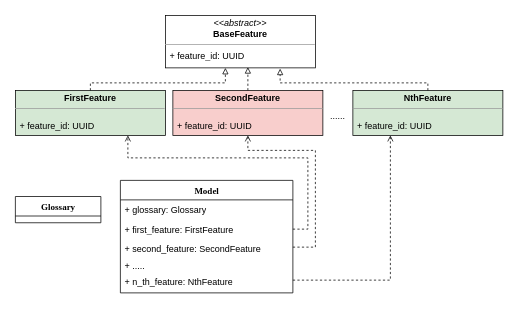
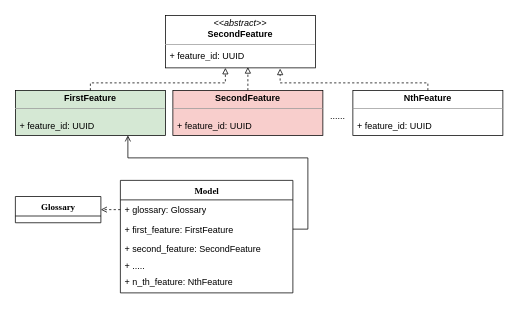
node "<<abstract>> BaseFeature": label "<<abstract>> BaseFeature" -> "<<abstract>> SecondFeature"
node "NthFeature": fillcolor #d5e8d4 -> #ffffff
edge "+ first_feature: FirstFeature" -> "FirstFeature": style dashed -> solid
edge "+ second_feature: SecondFeature" -> "SecondFeature": removed
edge "+ glossary: Glossary" -> "Glossary": added
edge "+ n_th_feature: NthFeature" -> "NthFeature": removed
